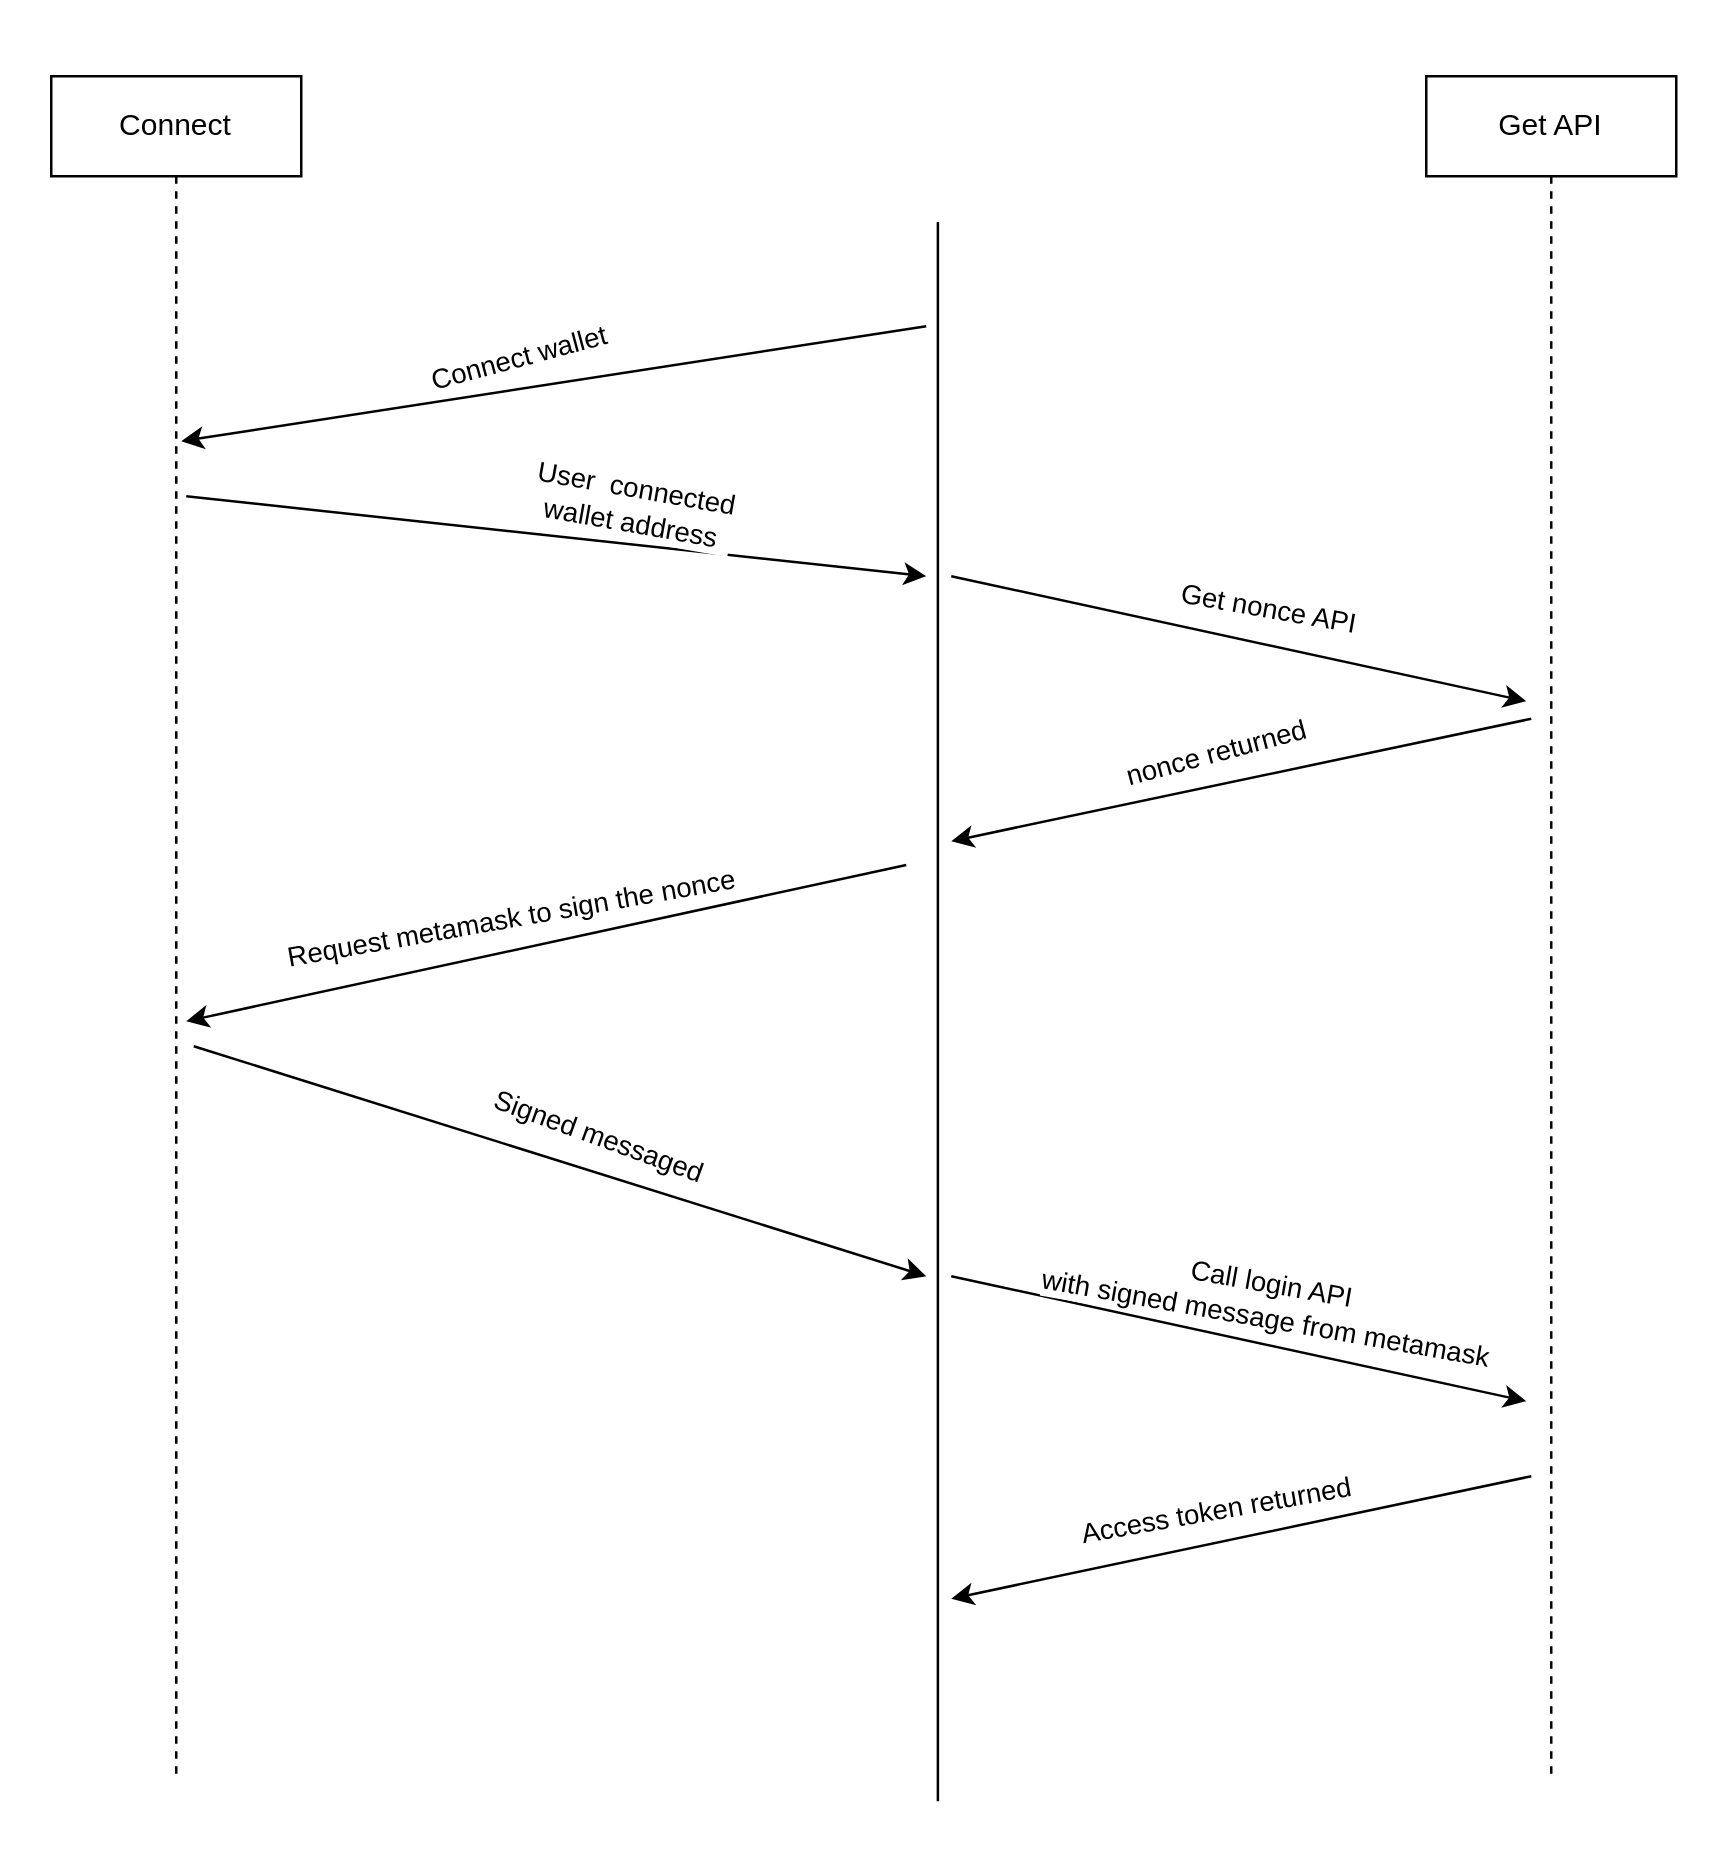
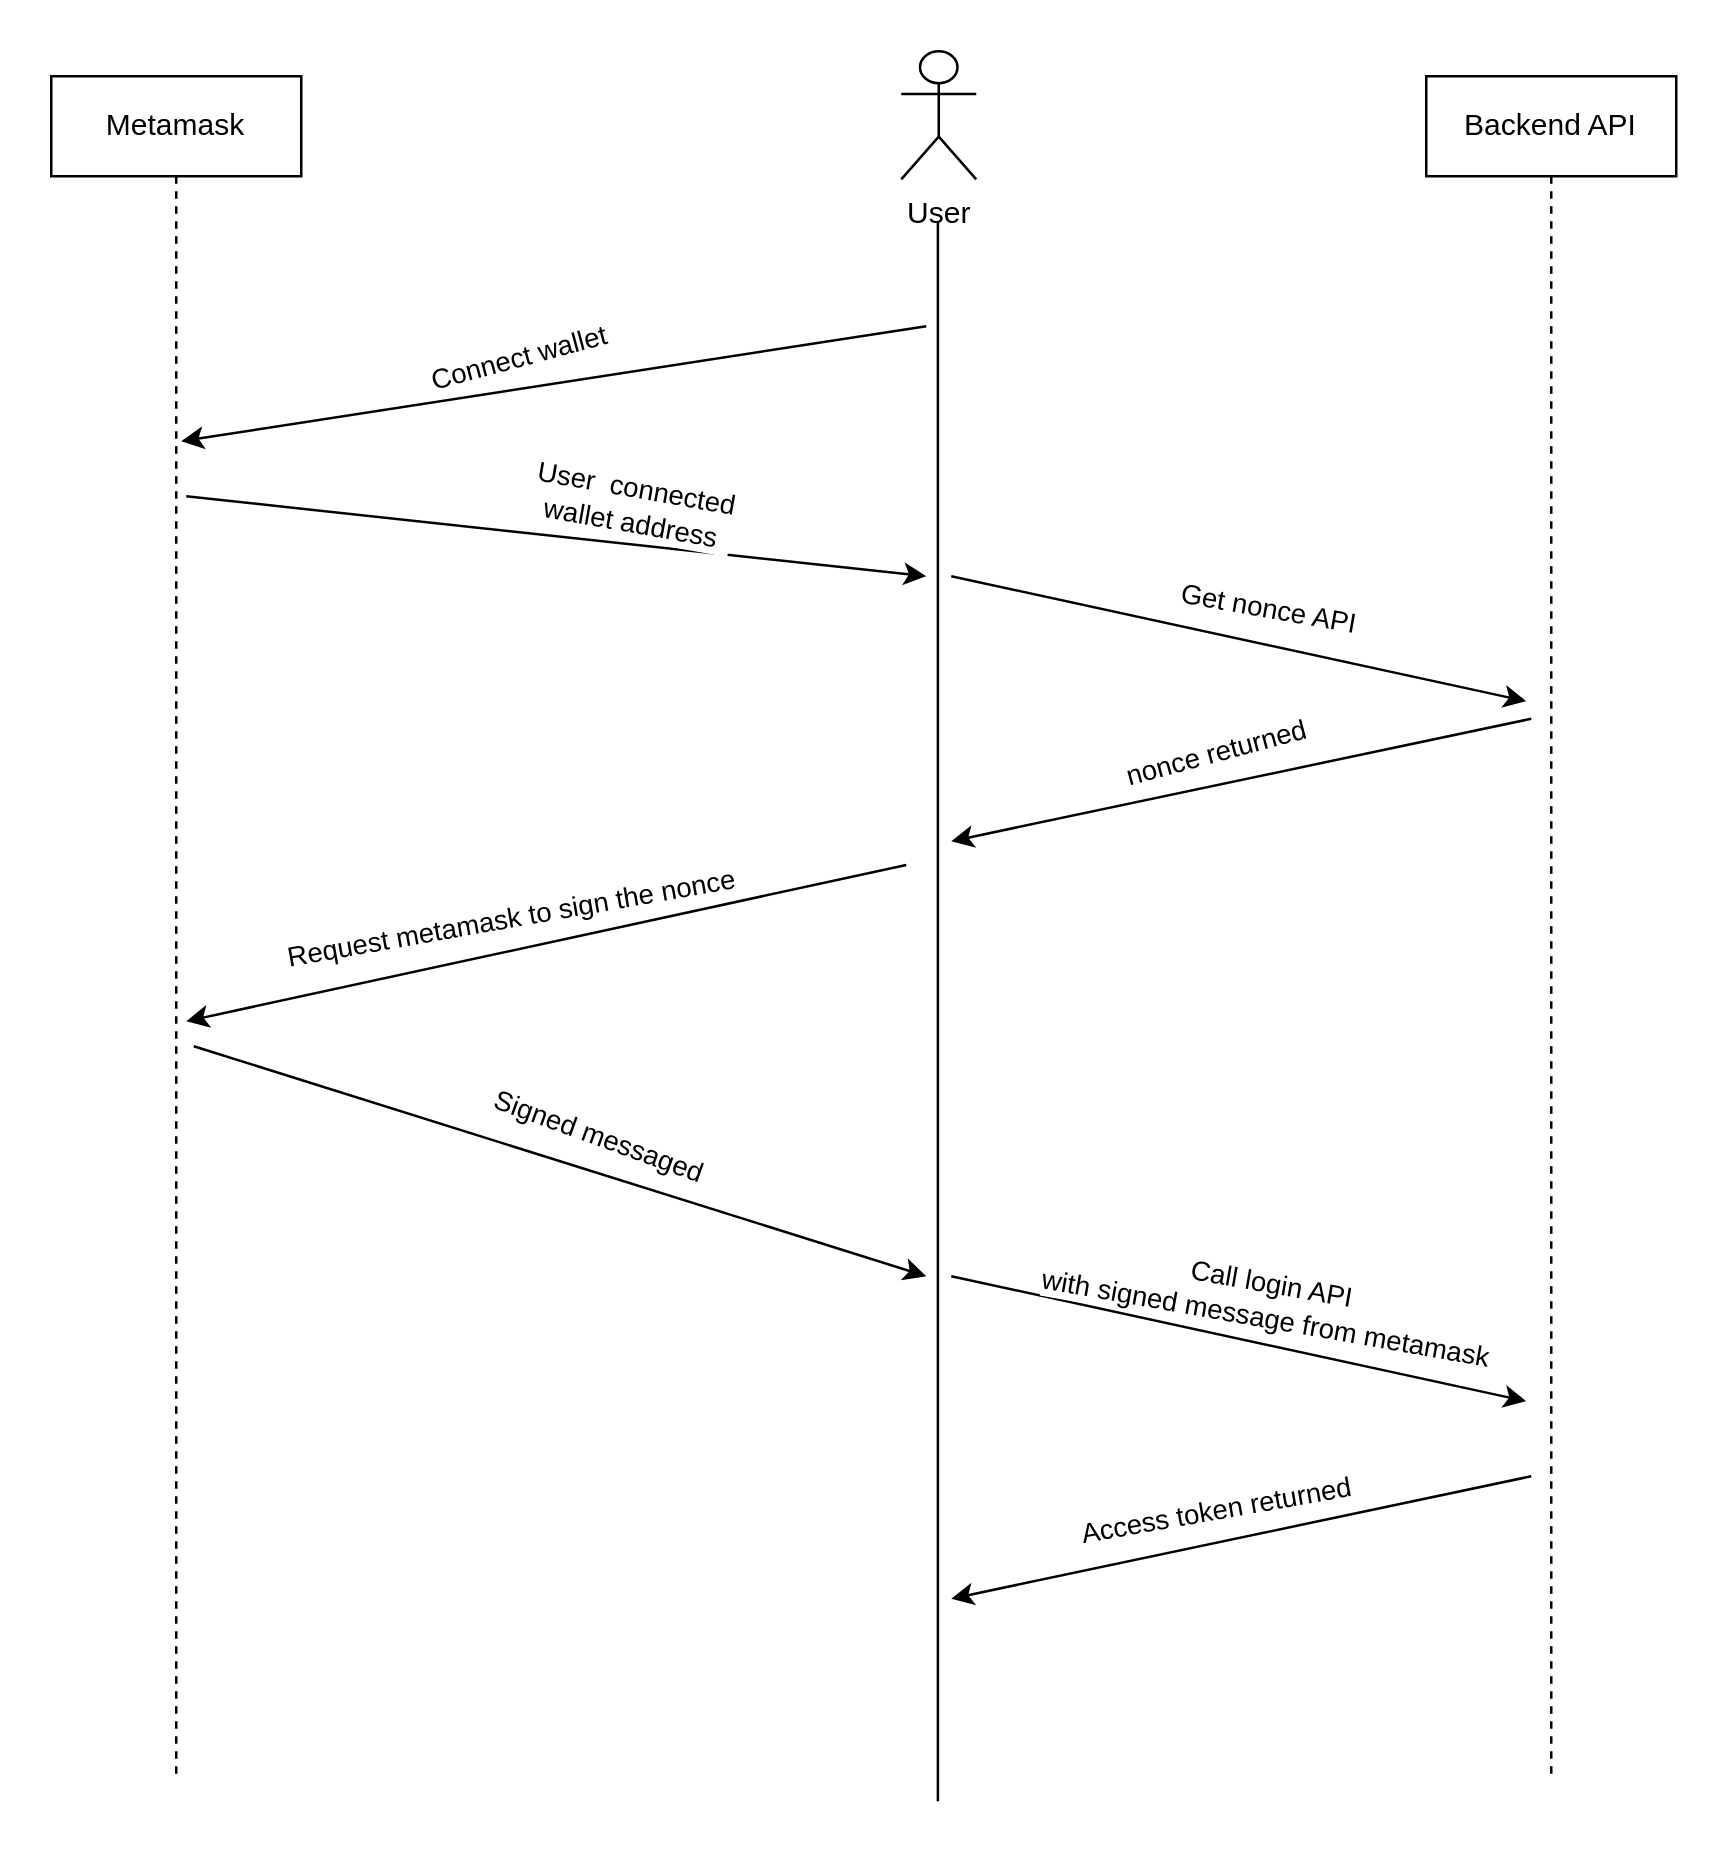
node "User": added
node "Connect": label "Connect" -> "Metamask"
node "Get API": label "Get API" -> "Backend API"
